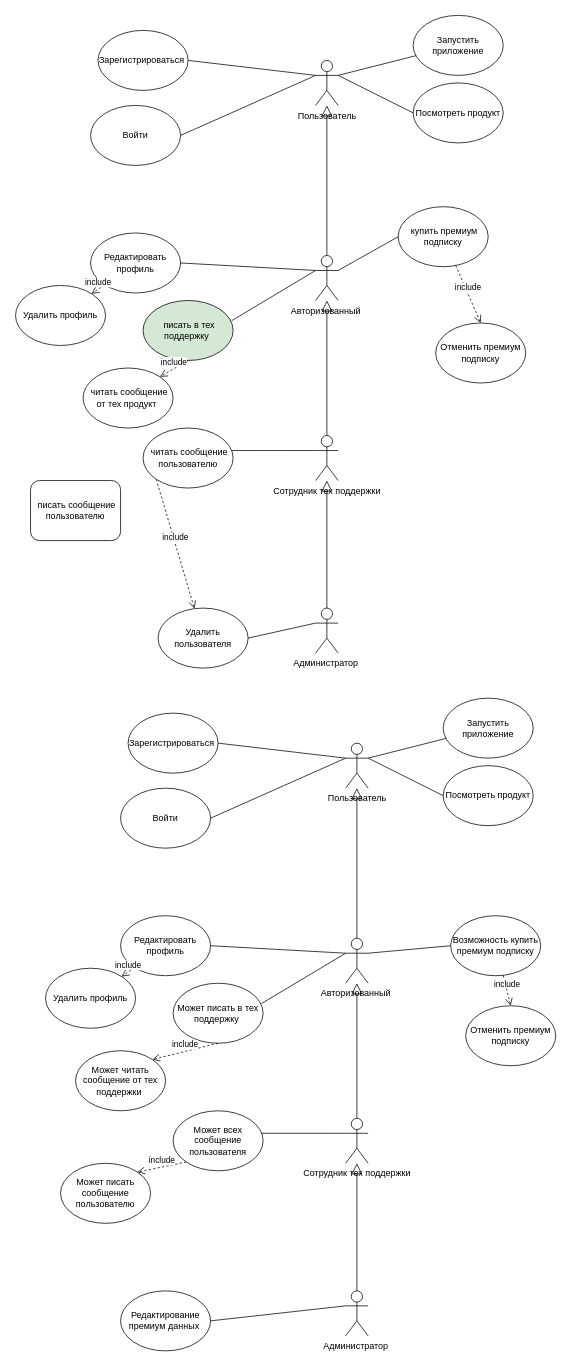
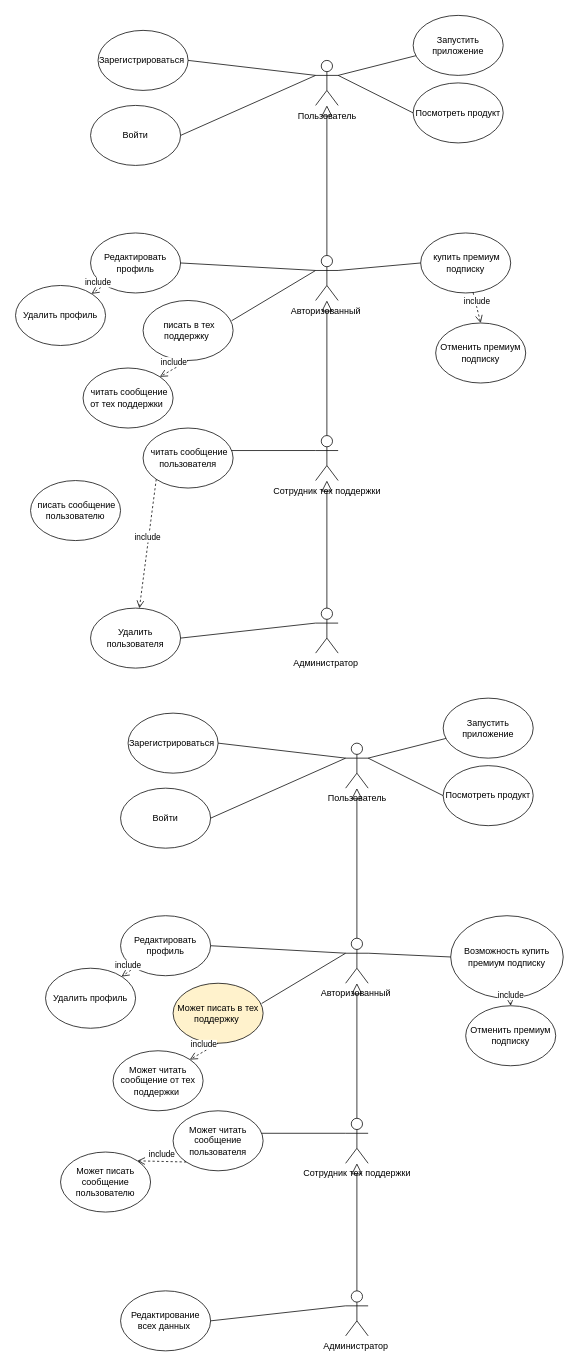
node "купить премиум подписку": moved (443, 237) -> (465, 263)
node "писать в тех поддержку": fillcolor #d5e8d4 -> #ffffff
node "читать сообщение от тех продукт": label "читать сообщение от тех продукт" -> "читать сообщение от тех поддержки"
node "читать сообщение пользователю": label "читать сообщение пользователю" -> "читать сообщение пользователя"
node "писать сообщение пользователю": shape rounded rectangle -> ellipse
node "Удалить пользователя": moved (203, 638) -> (135, 638)
node "Возможность купить премиум подписку": size 90x60 -> 113x83
node "Может писать в тех поддержку": fillcolor #ffffff -> #fff2cc
node "Может читать сообщение от тех поддержки": moved (120, 1080) -> (158, 1080)
node "Может всех сообщение пользователя": label "Может всех сообщение пользователя" -> "Может читать сообщение пользователя"
node "Может писать сообщение пользователю": moved (105, 1193) -> (105, 1182)
node "Редактирование премиум данных": label "Редактирование премиум данных" -> "Редактирование всех данных"
